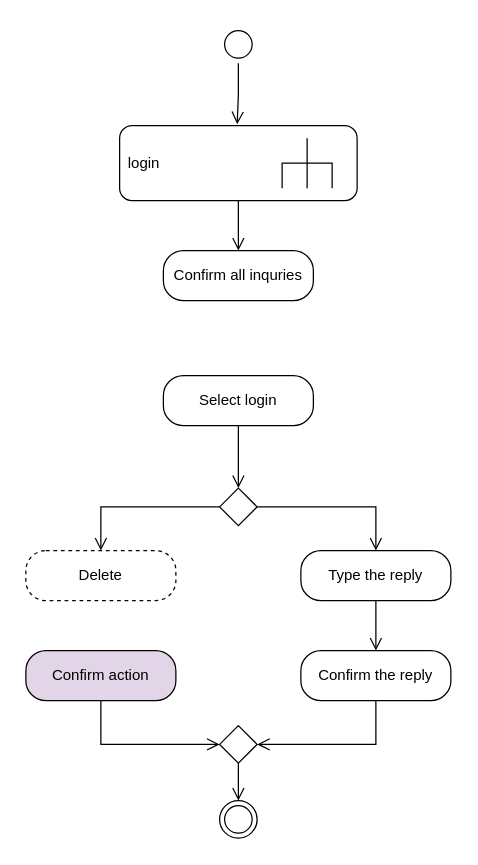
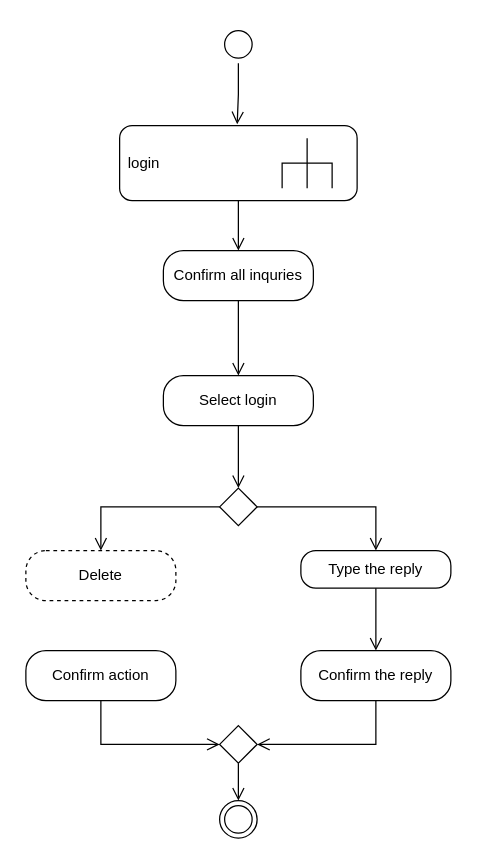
edge "Confirm all inquries" -> "Select login": added
node "Type the reply": size 150x50 -> 150x38
node "Confirm action": fillcolor #e1d5e7 -> #ffffff
